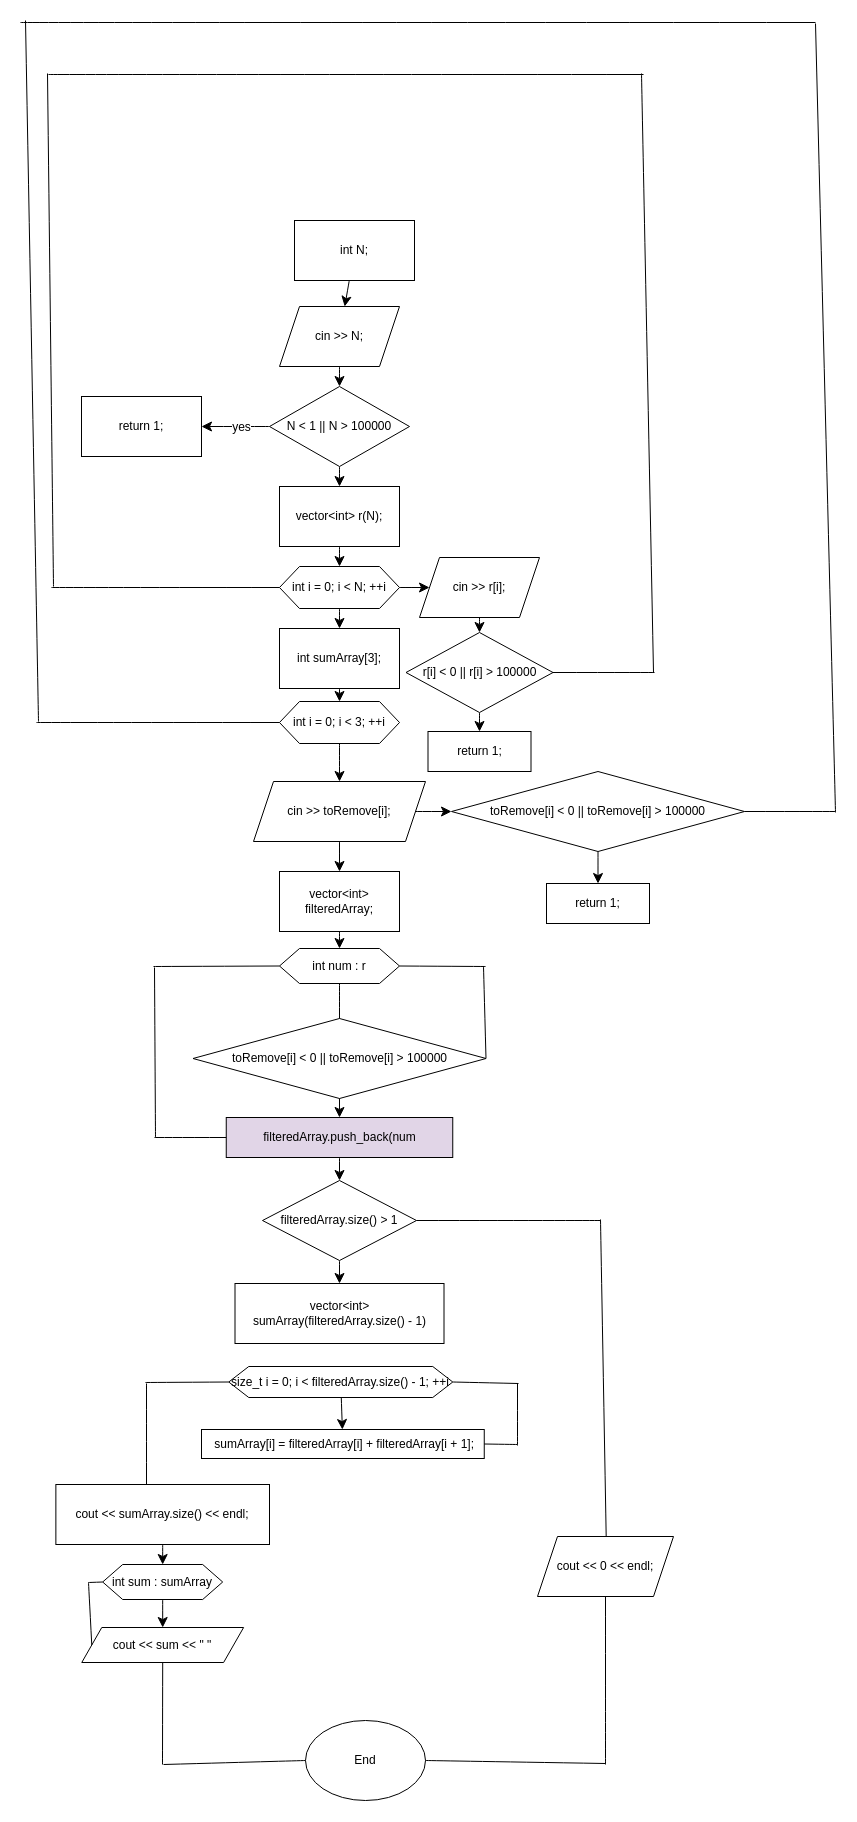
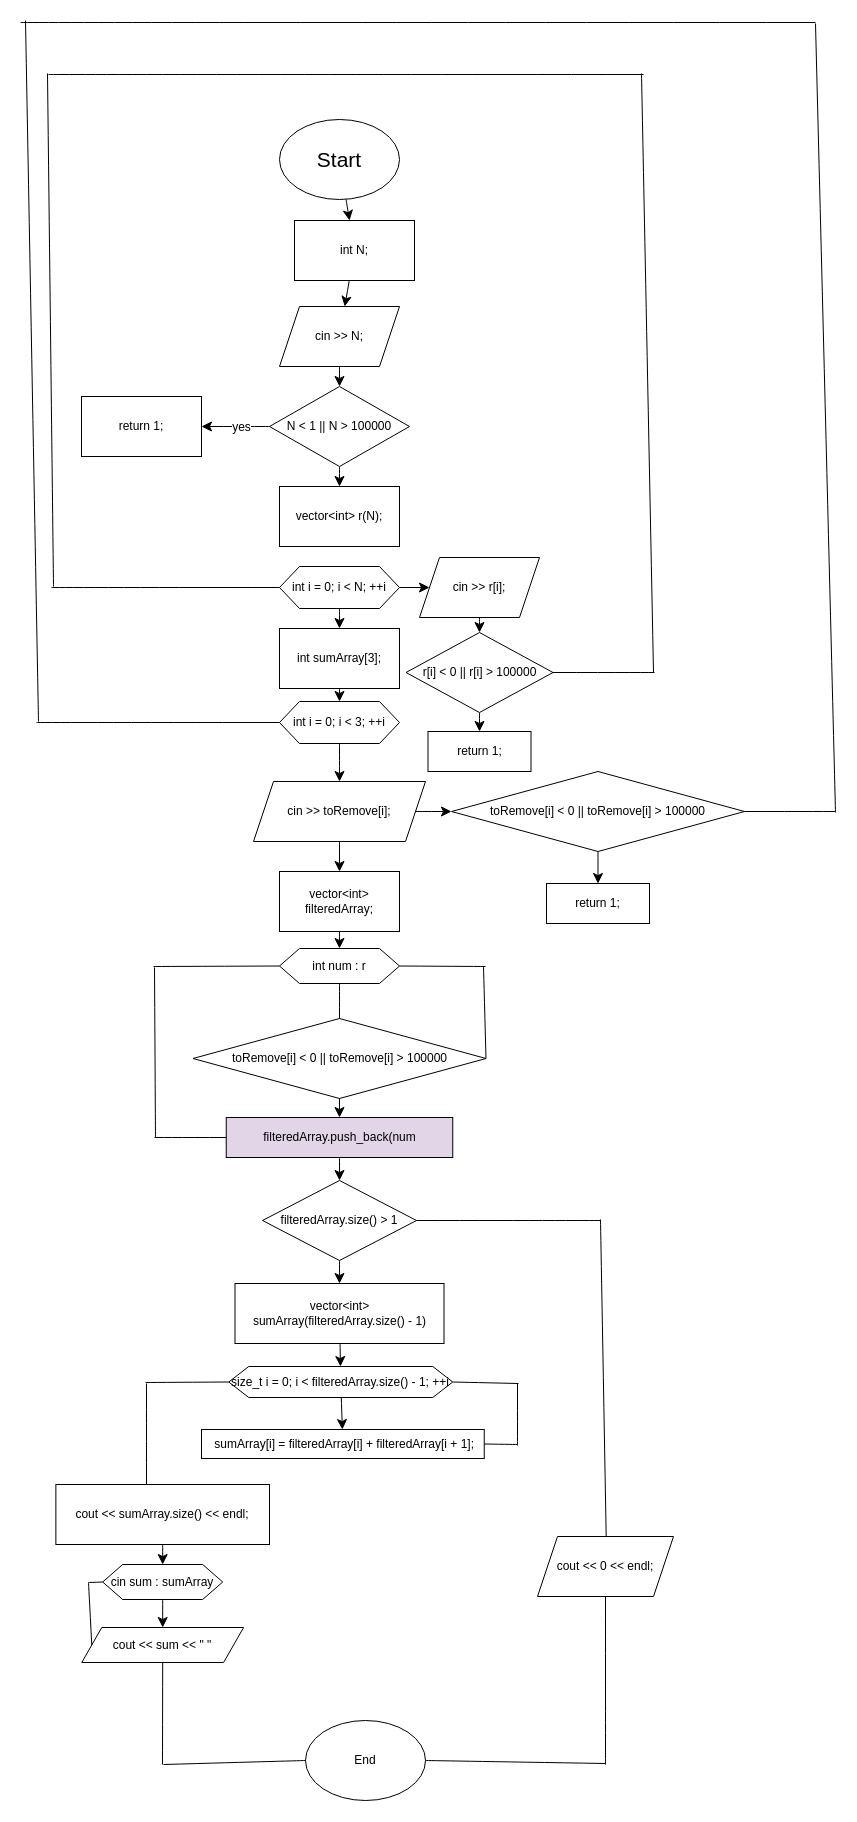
node "Start": added
edge "Start" -> "int N;": added
edge "vector<int> r(N);" -> "int i = 0; i < N; ++i": removed
edge "vector<int> sumArray(filteredArray.size() - 1)" -> "size_t i = 0; i < filteredArray.size() - 1; ++i": added
node "int sum : sumArray": label "int sum : sumArray" -> "cin sum : sumArray"
